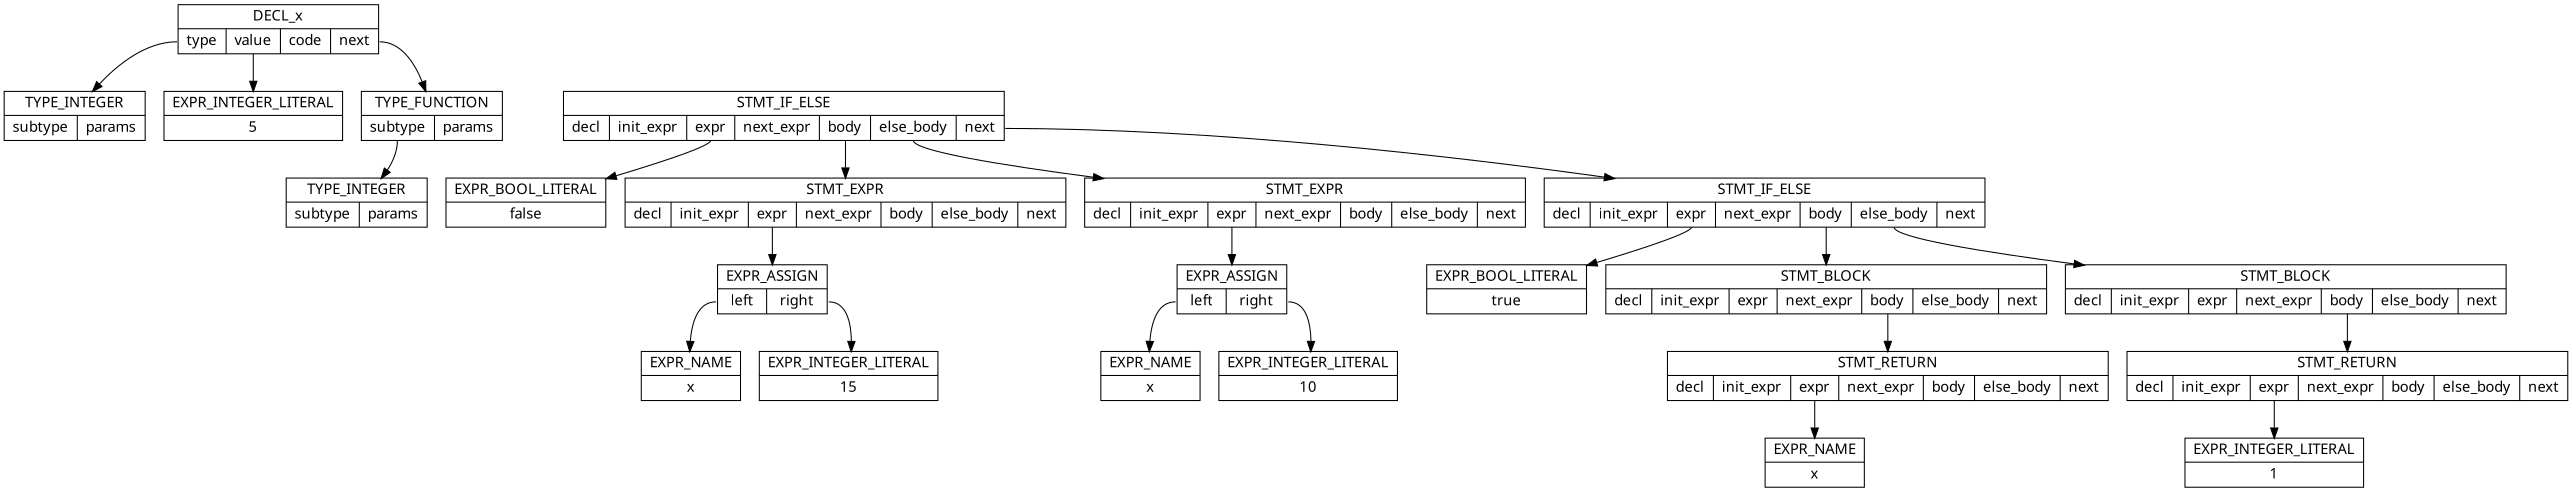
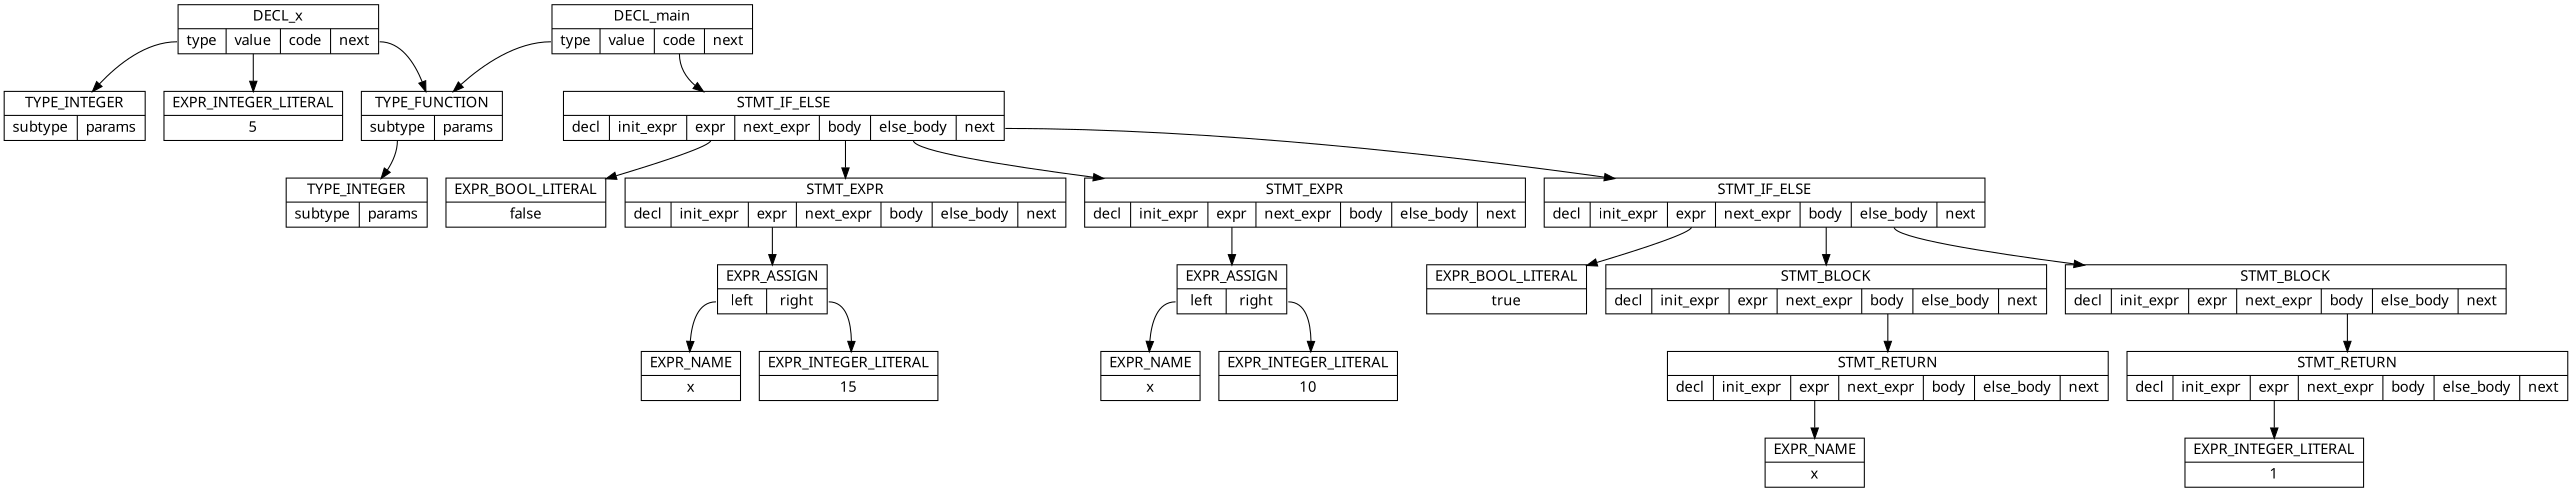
node "DECL_main": added
